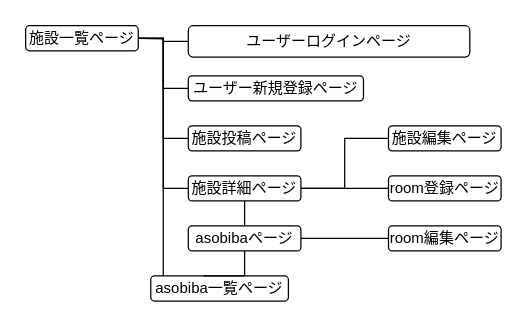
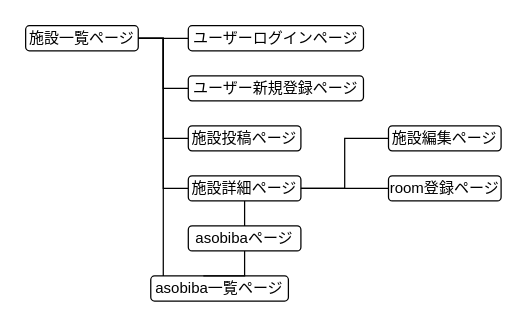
node "ユーザーログインページ": size 281x31 -> 175x25
edge "asobibaページ" -- "room編集ページ": removed
node "room編集ページ": removed
